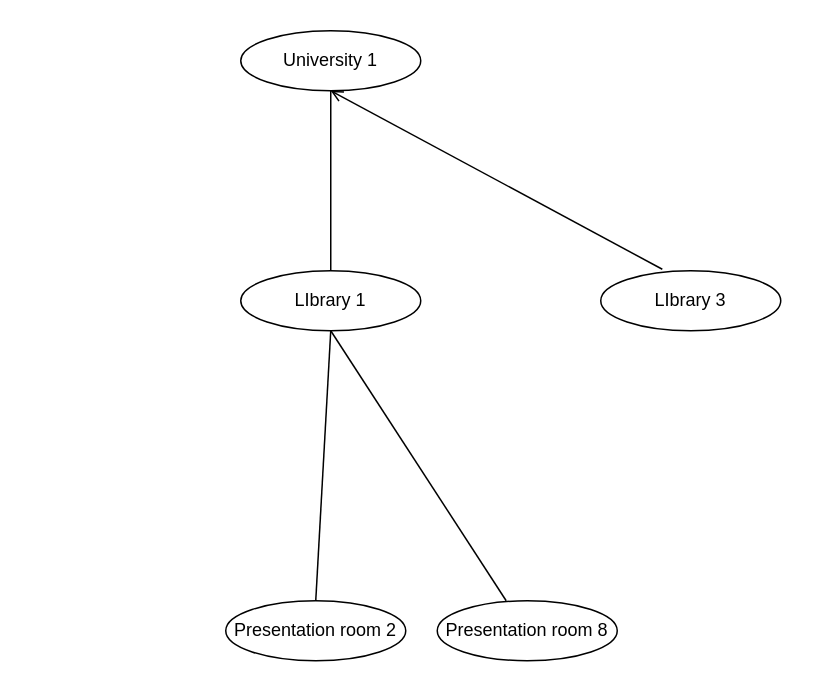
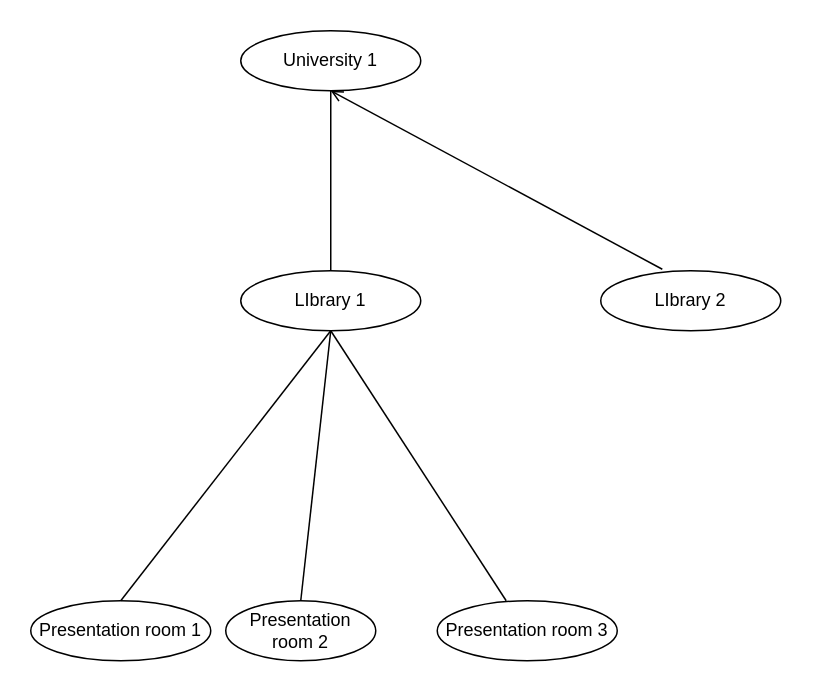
node "LIbrary 3": label "LIbrary 3" -> "LIbrary 2"
edge "LIbrary 1" -- "Presentation room 1": added
node "Presentation room 1": added
node "Presentation room 2": size 180x60 -> 150x60
node "Presentation room 8": label "Presentation room 8" -> "Presentation room 3"
